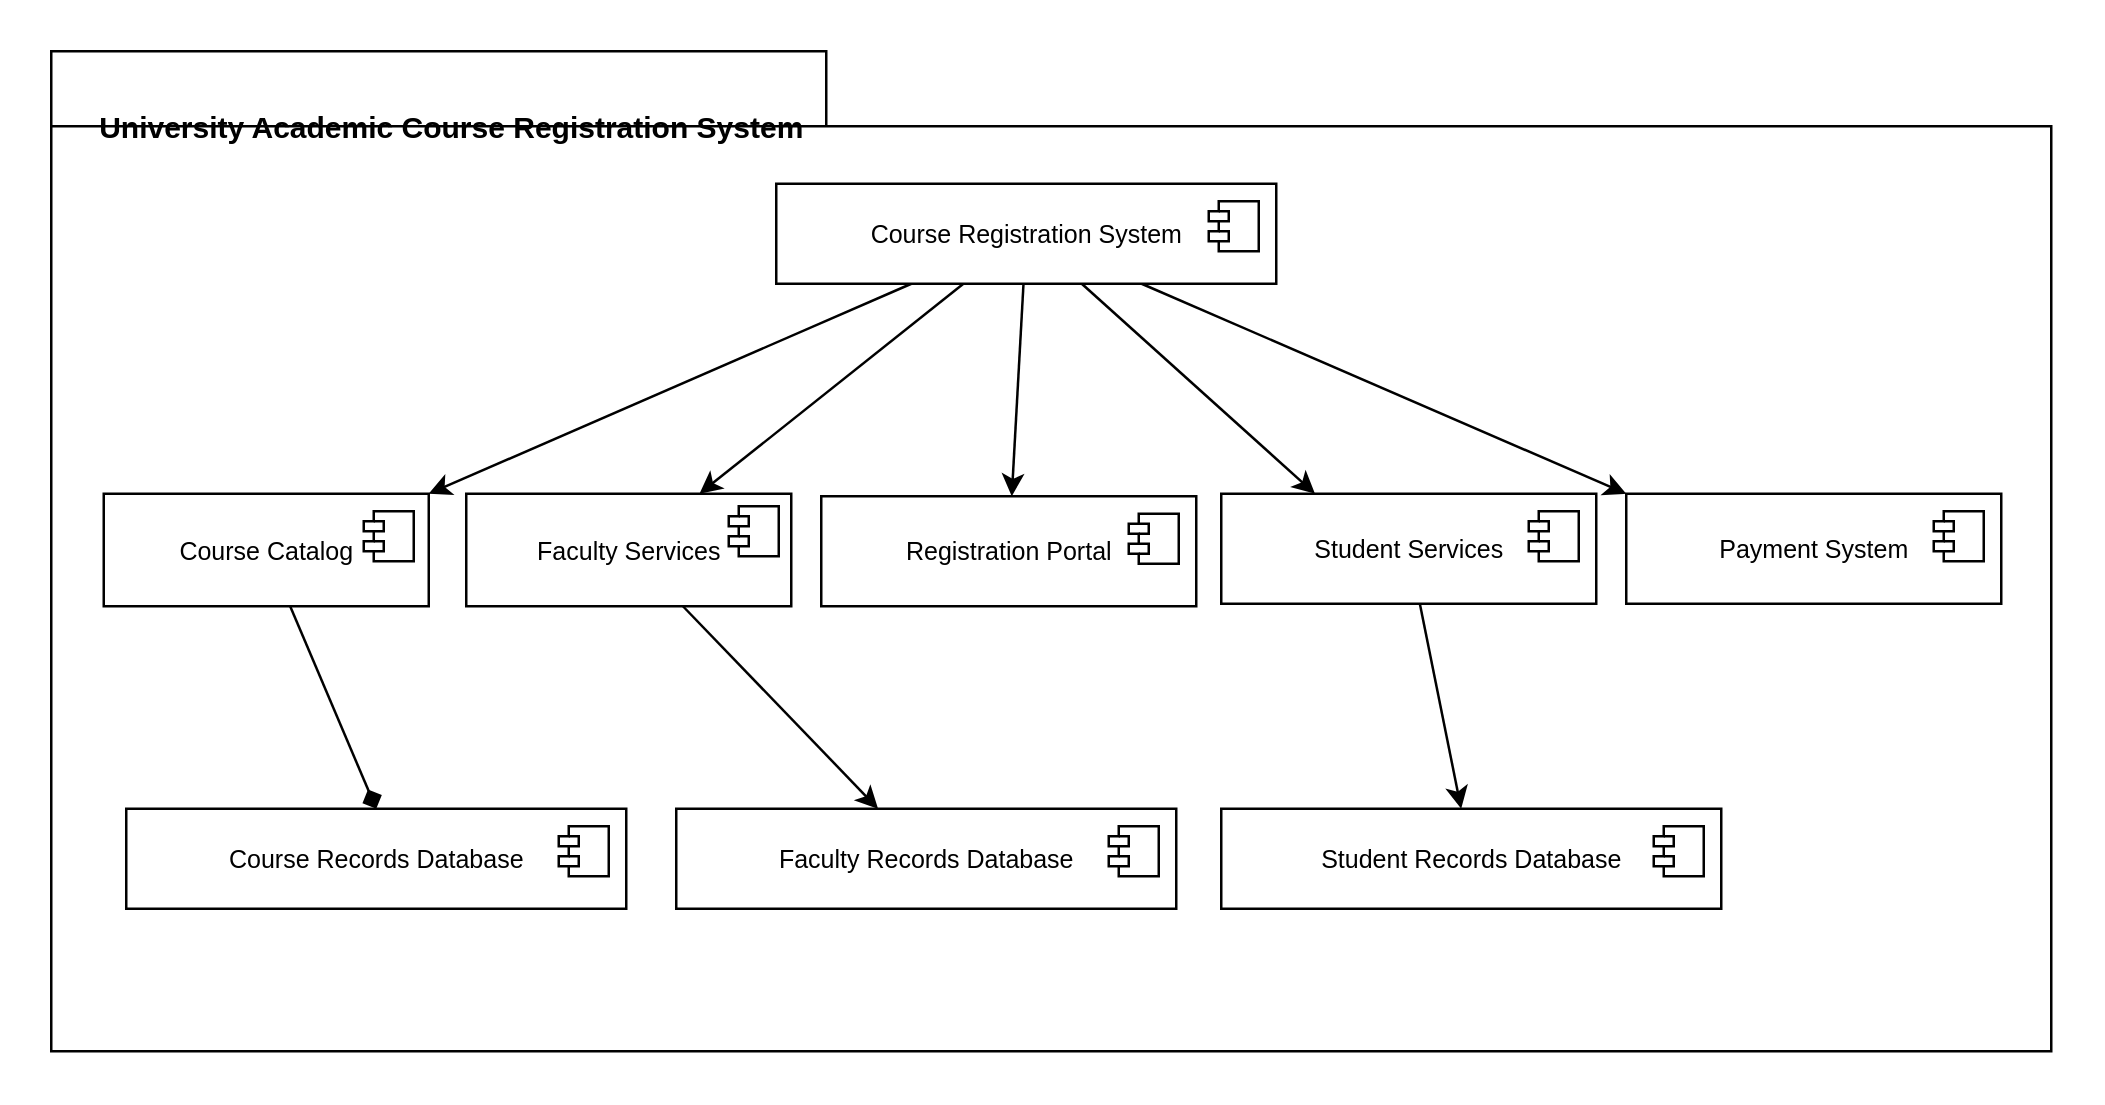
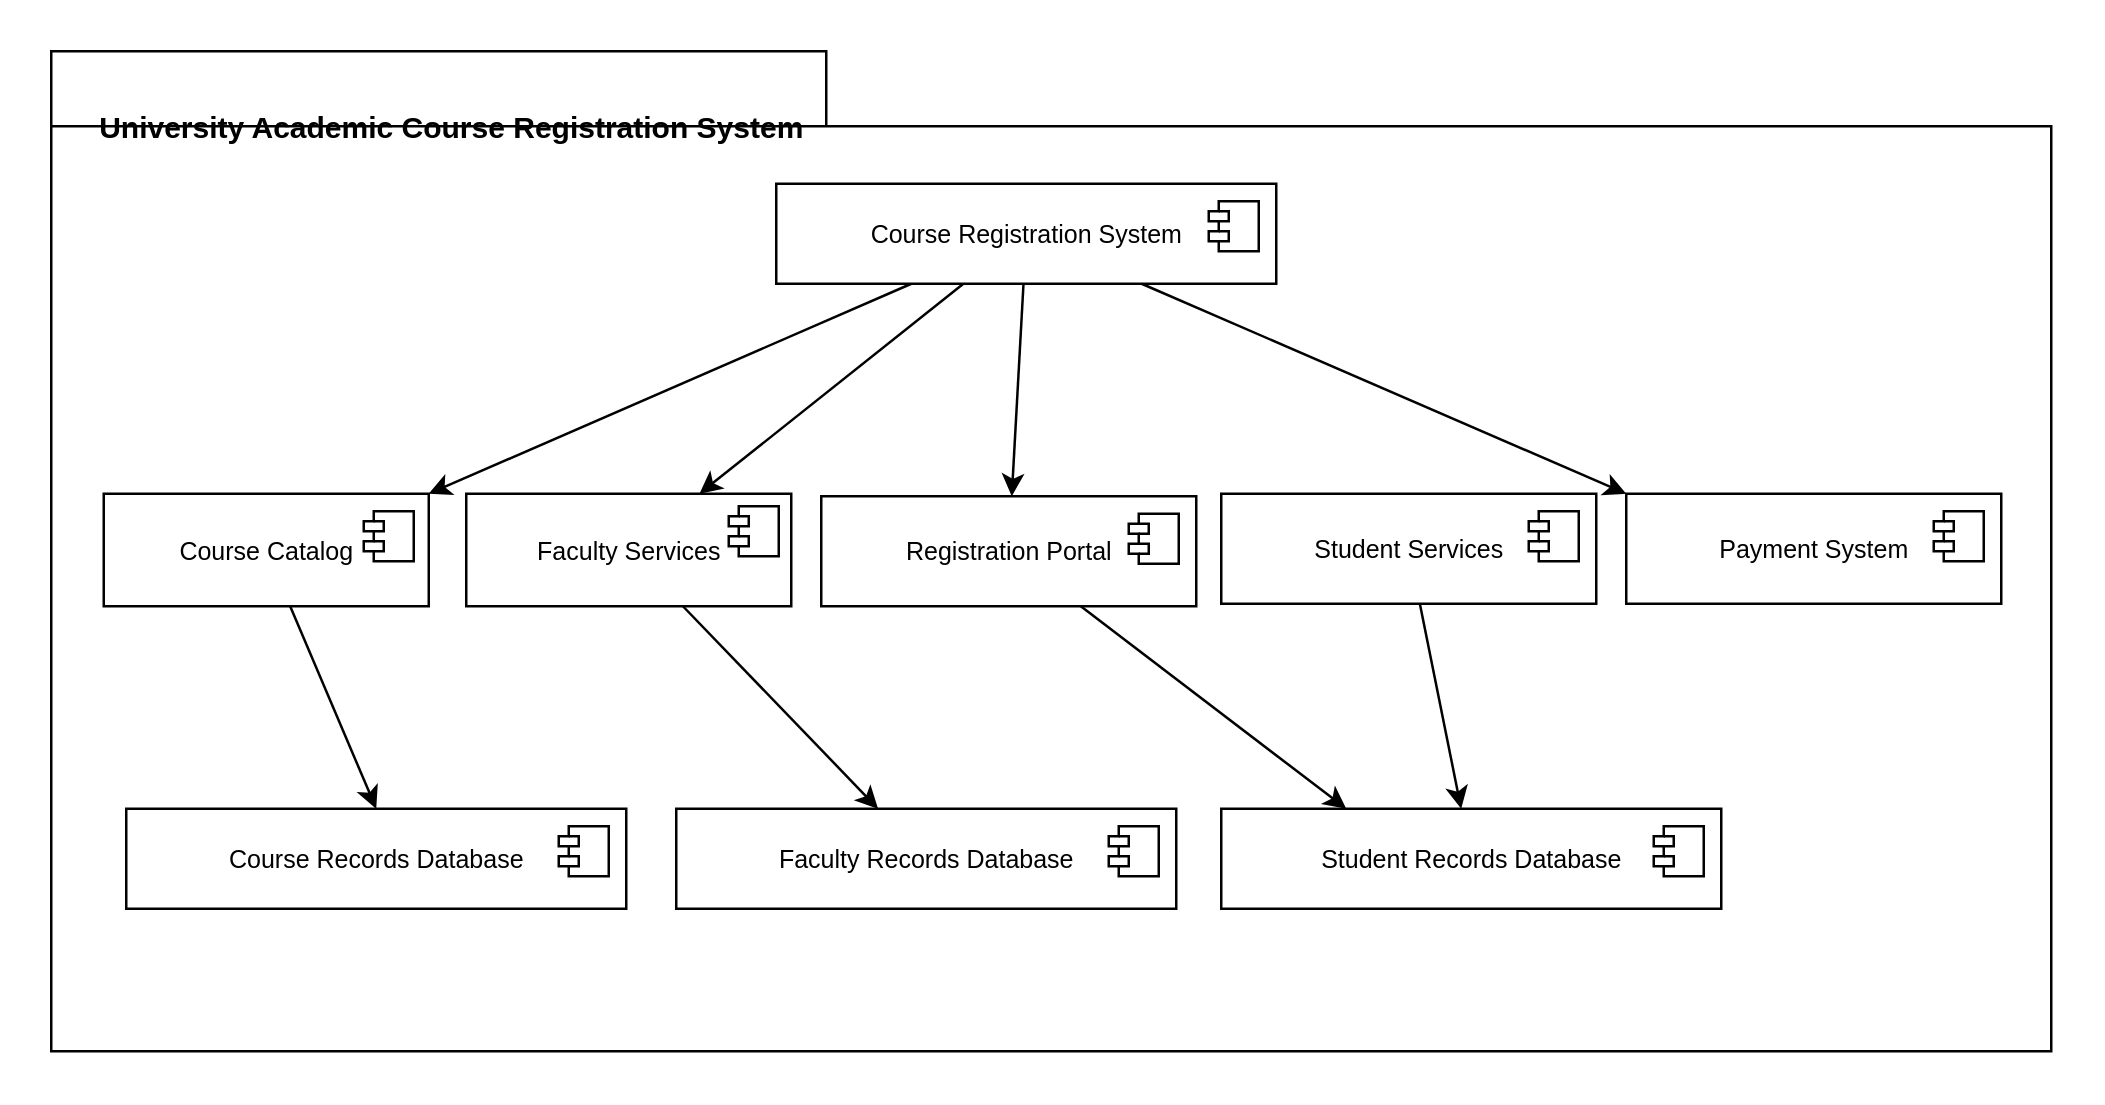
edge "Course Registration System" -> "Student Services": removed
edge "Registration Portal" -> "Student Records Database": added
edge "Course Catalog" -> "Course Records Database": arrowhead diamond -> classic
